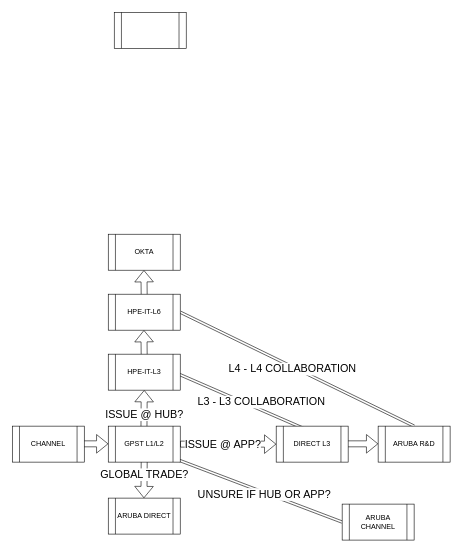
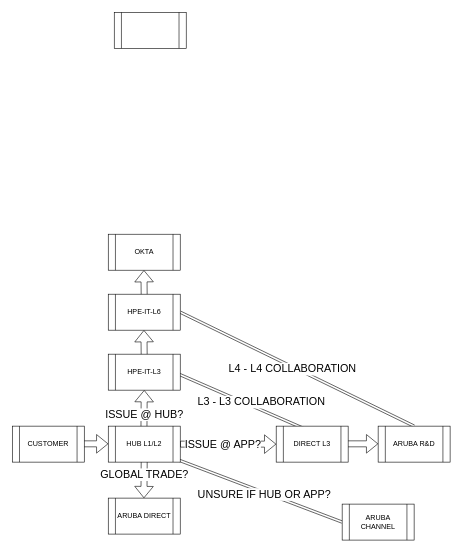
node "CHANNEL": label "CHANNEL" -> "CUSTOMER"
node "GPST L1/L2": label "GPST L1/L2" -> "HUB L1/L2"
